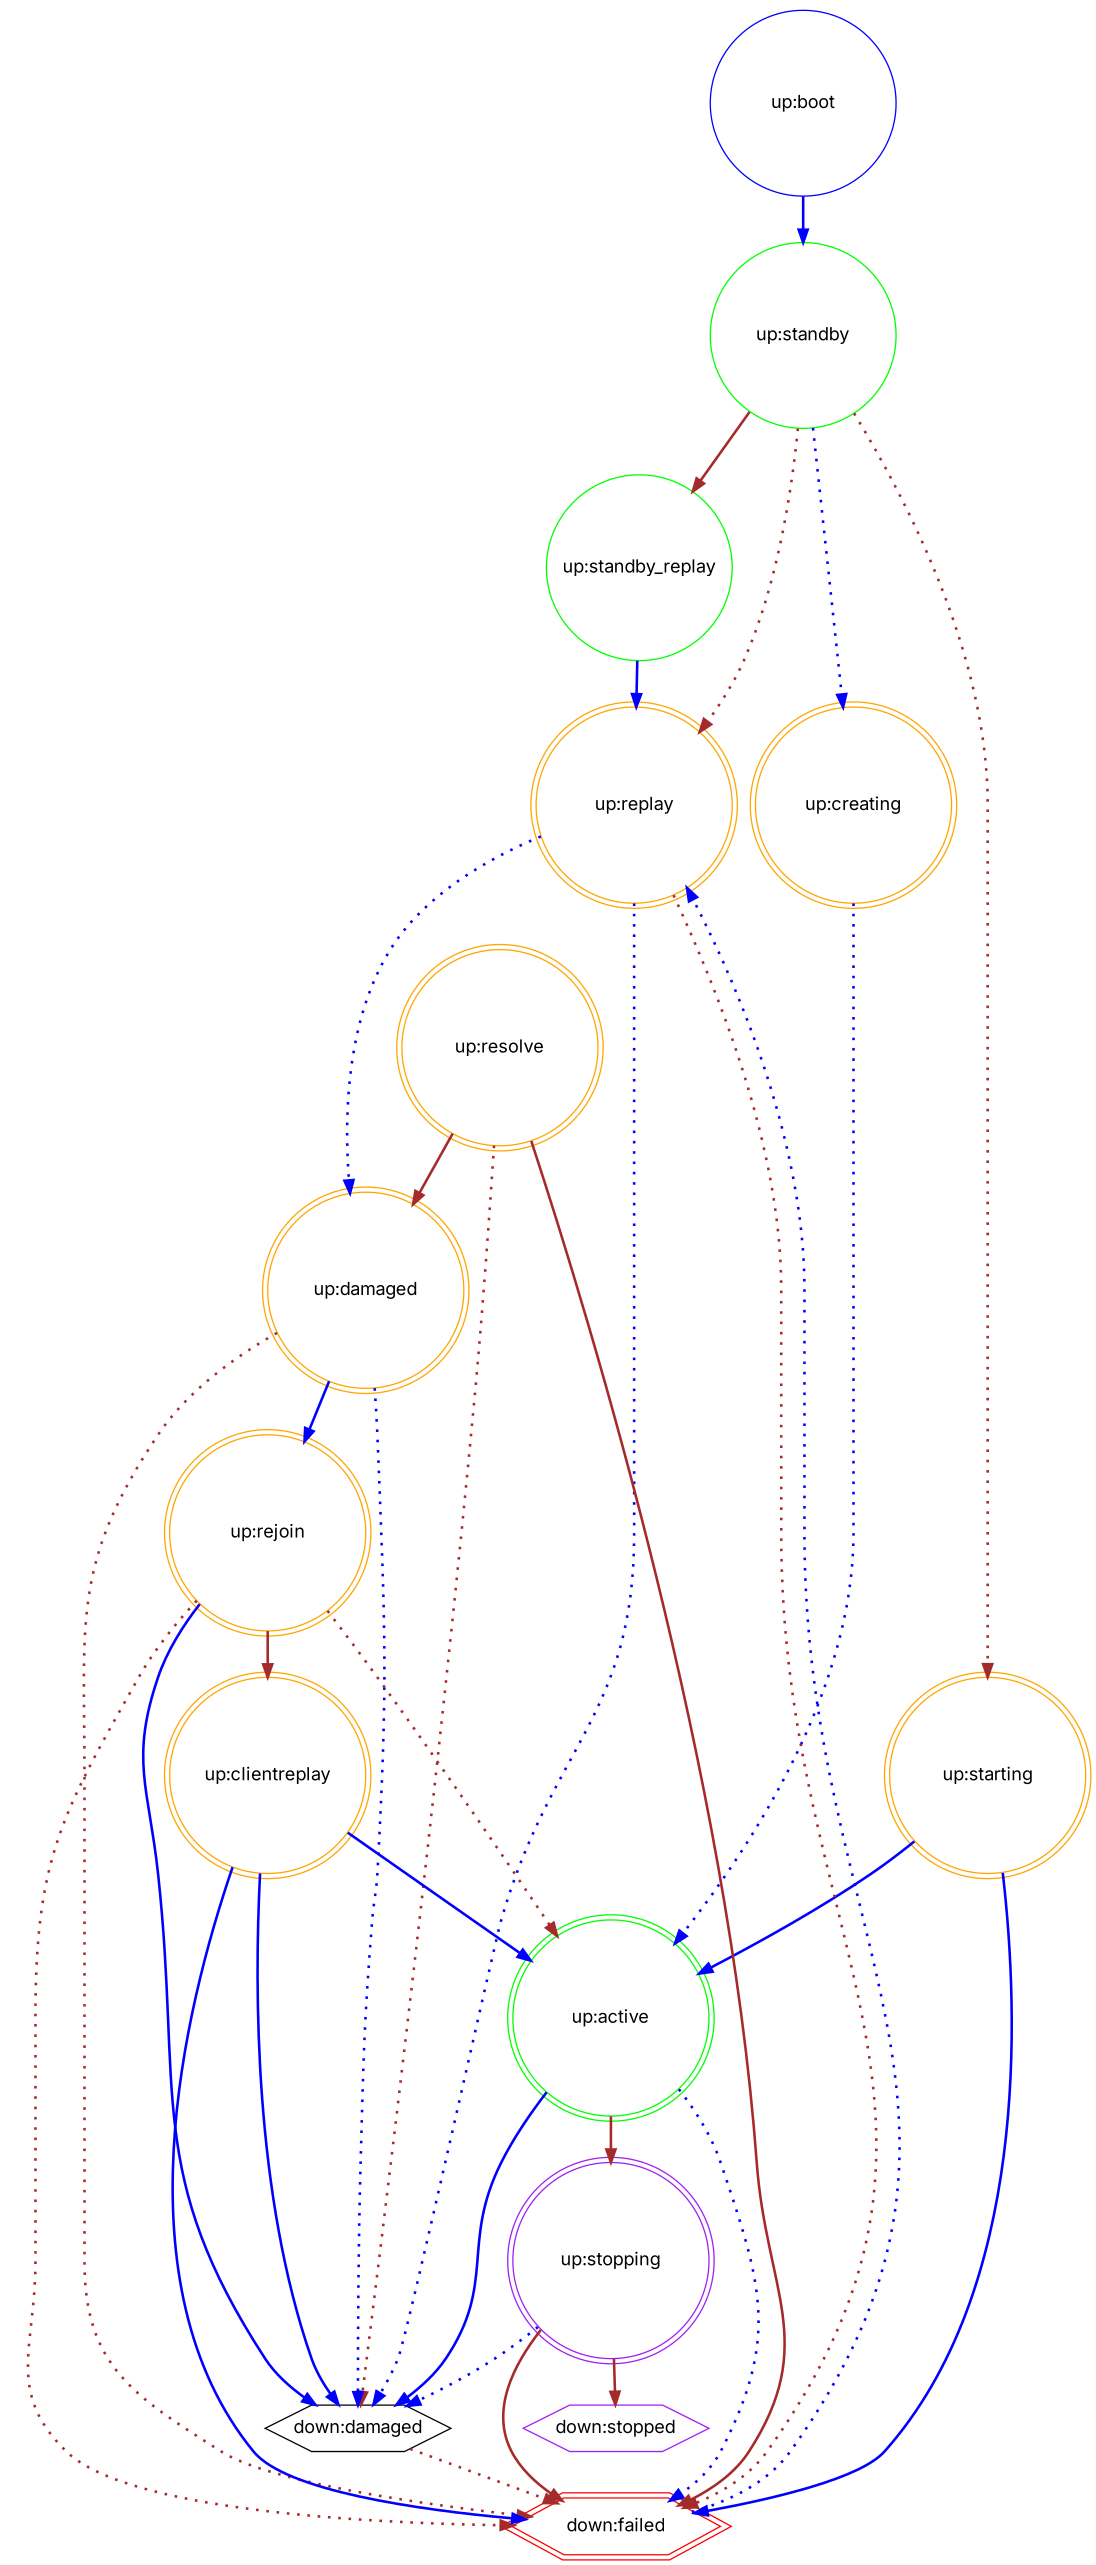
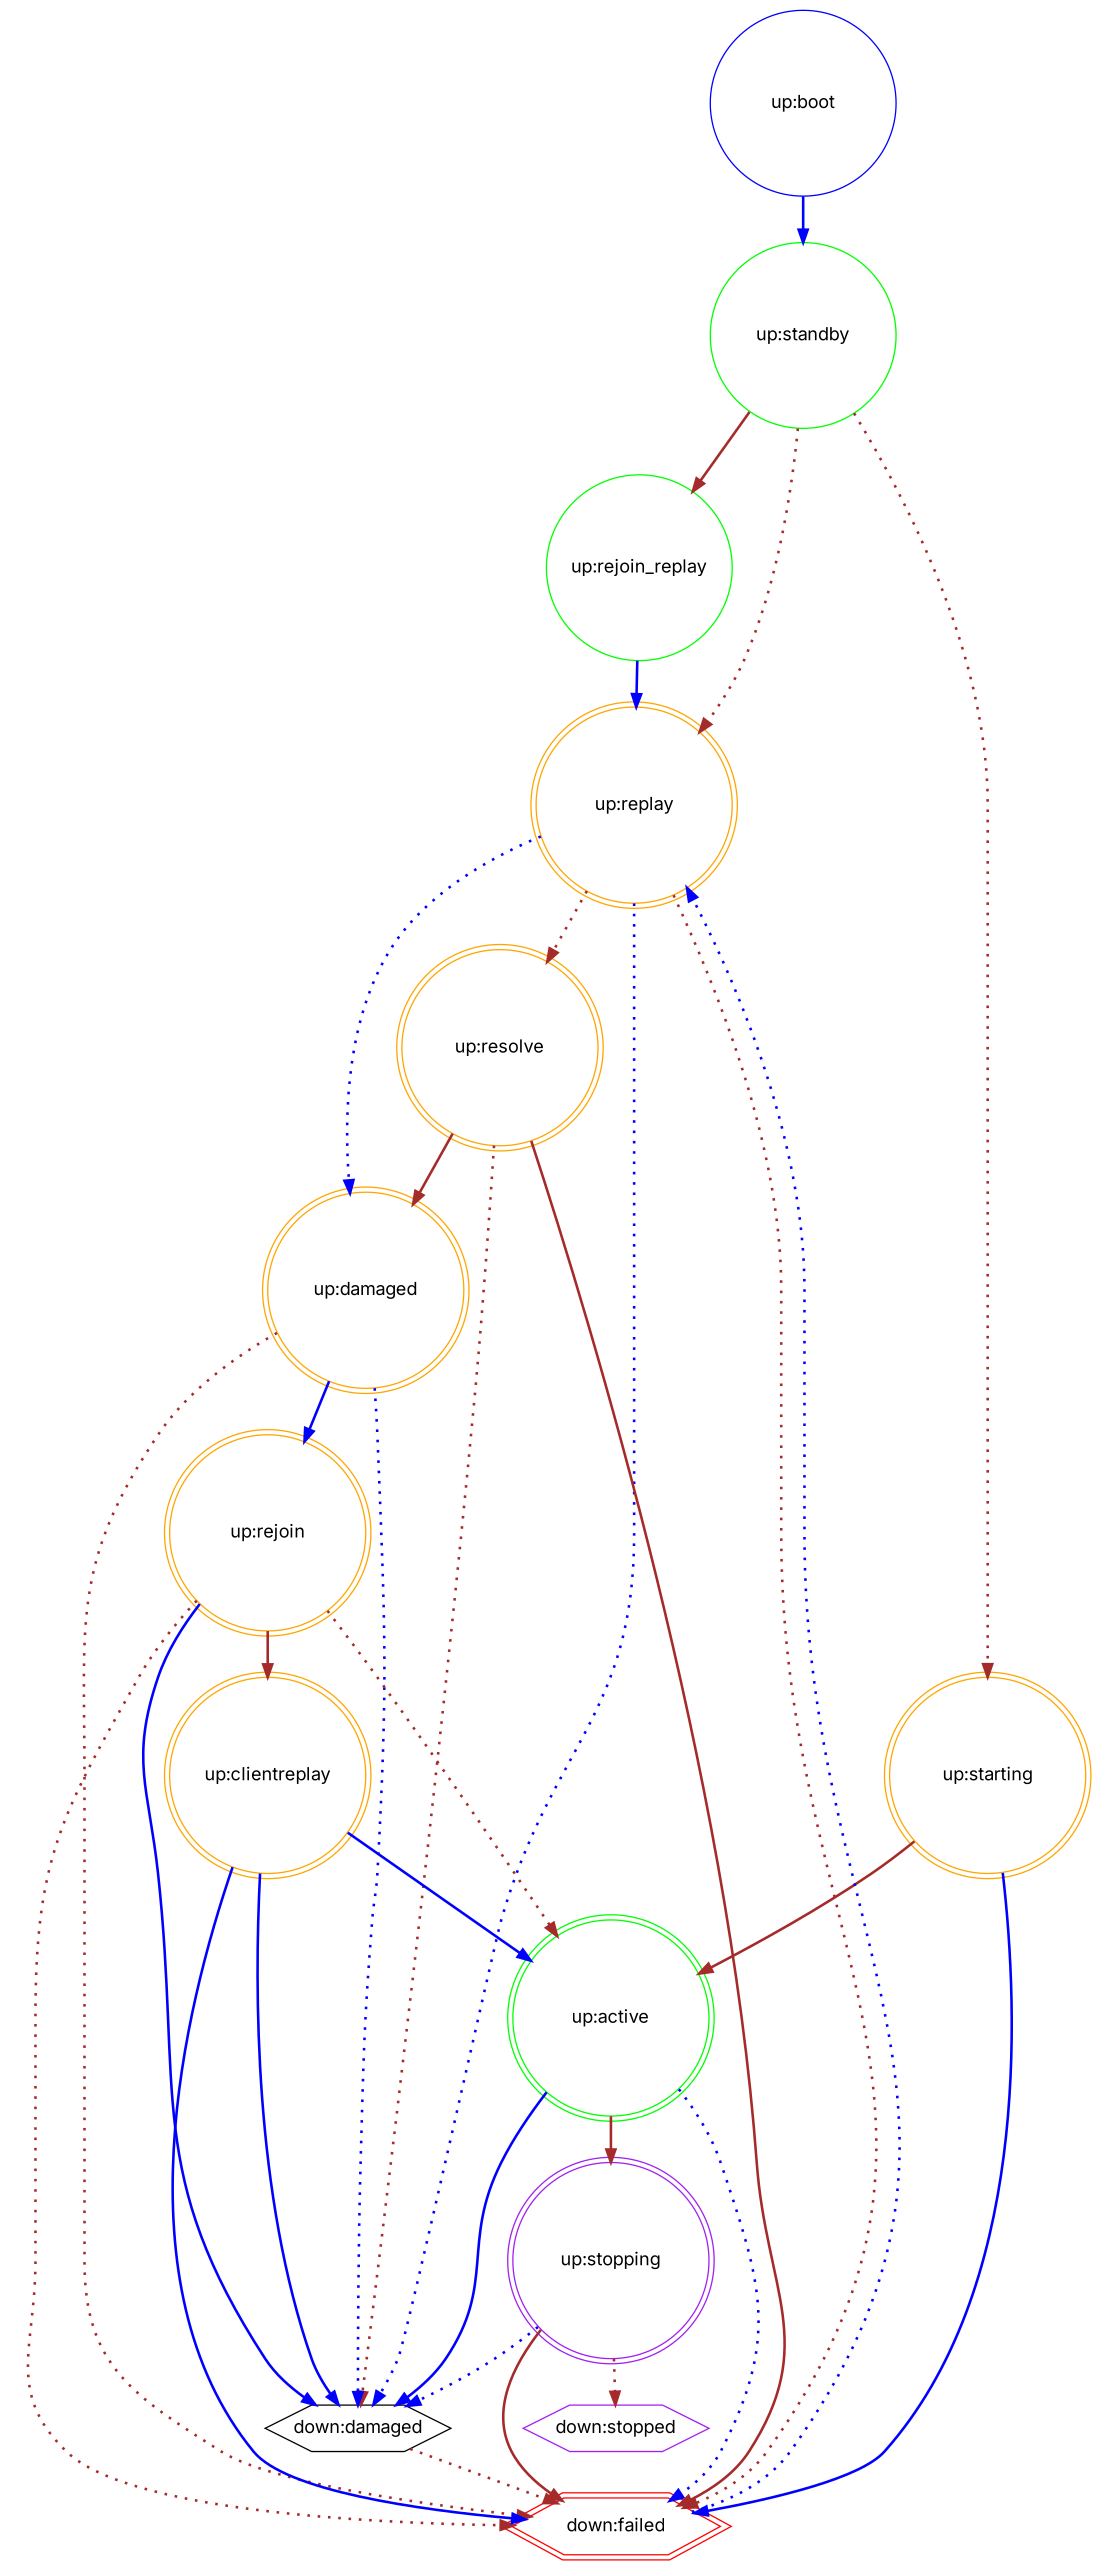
node "up:standby_replay": label "up:standby_replay" -> "up:rejoin_replay"
node "up:creating": removed
edge "up:replay" -> "up:resolve": added
edge "up:starting" -> "up:active": color blue -> brown
edge "up:stopping" -> "down:stopped": style solid -> dotted
